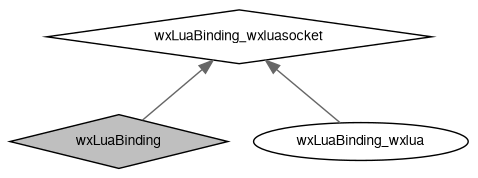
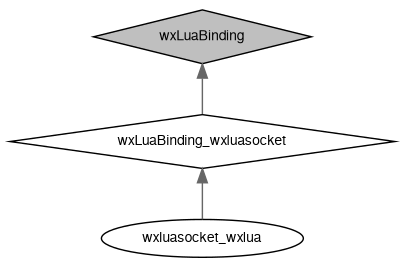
edge "wxLuaBinding" -> "wxLuaBinding_wxluasocket": reversed
node "wxLuaBinding_wxlua": label "wxLuaBinding_wxlua" -> "wxluasocket_wxlua"
